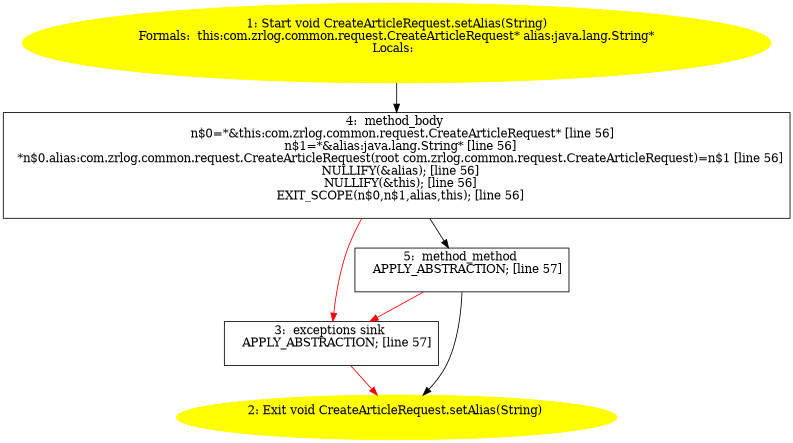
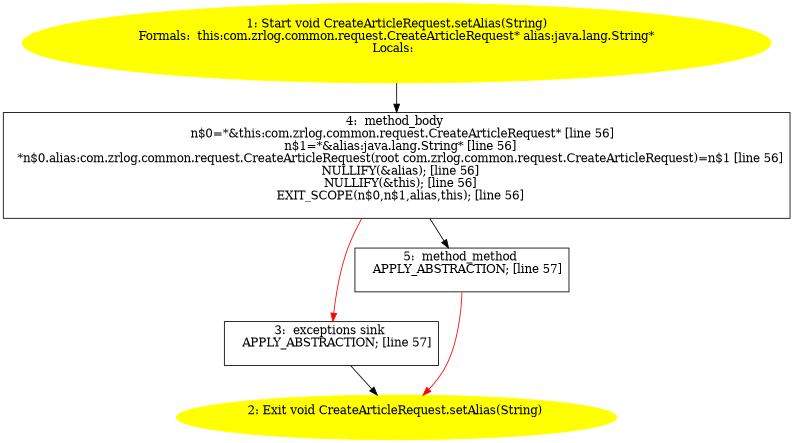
edge "5:  method_method APPLY_ABSTRACTION; [line 57]" -> "3:  exceptions sink APPLY_ABSTRACTION; [line 57]": removed
edge "5:  method_method APPLY_ABSTRACTION; [line 57]" -> "2: Exit void CreateArticleRequest.setAlias(String)": color black -> red
edge "3:  exceptions sink APPLY_ABSTRACTION; [line 57]" -> "2: Exit void CreateArticleRequest.setAlias(String)": color red -> black
